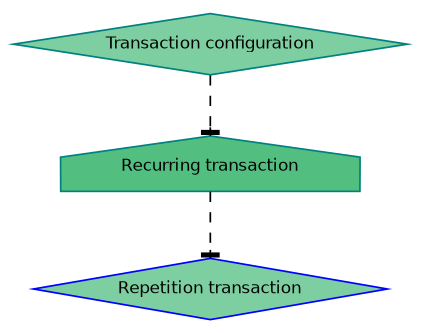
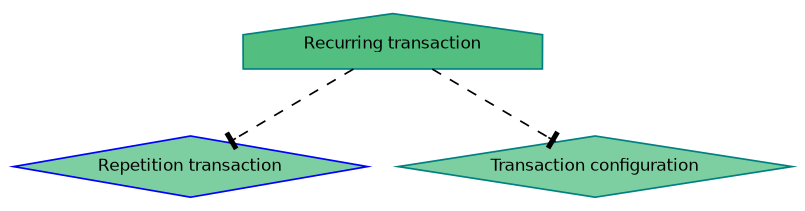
edge "Transaction configuration" -> "Recurring transaction": reversed
